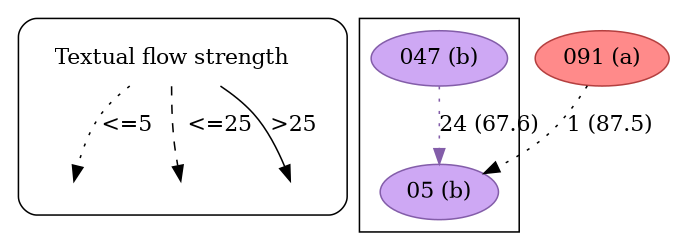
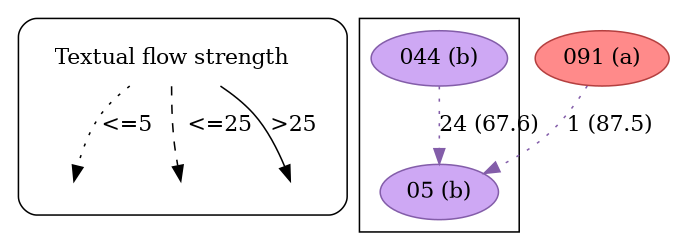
node "047 (b)": label "047 (b)" -> "044 (b)"
edge "091 (a)" -> "05 (b)": color black -> #835da9
